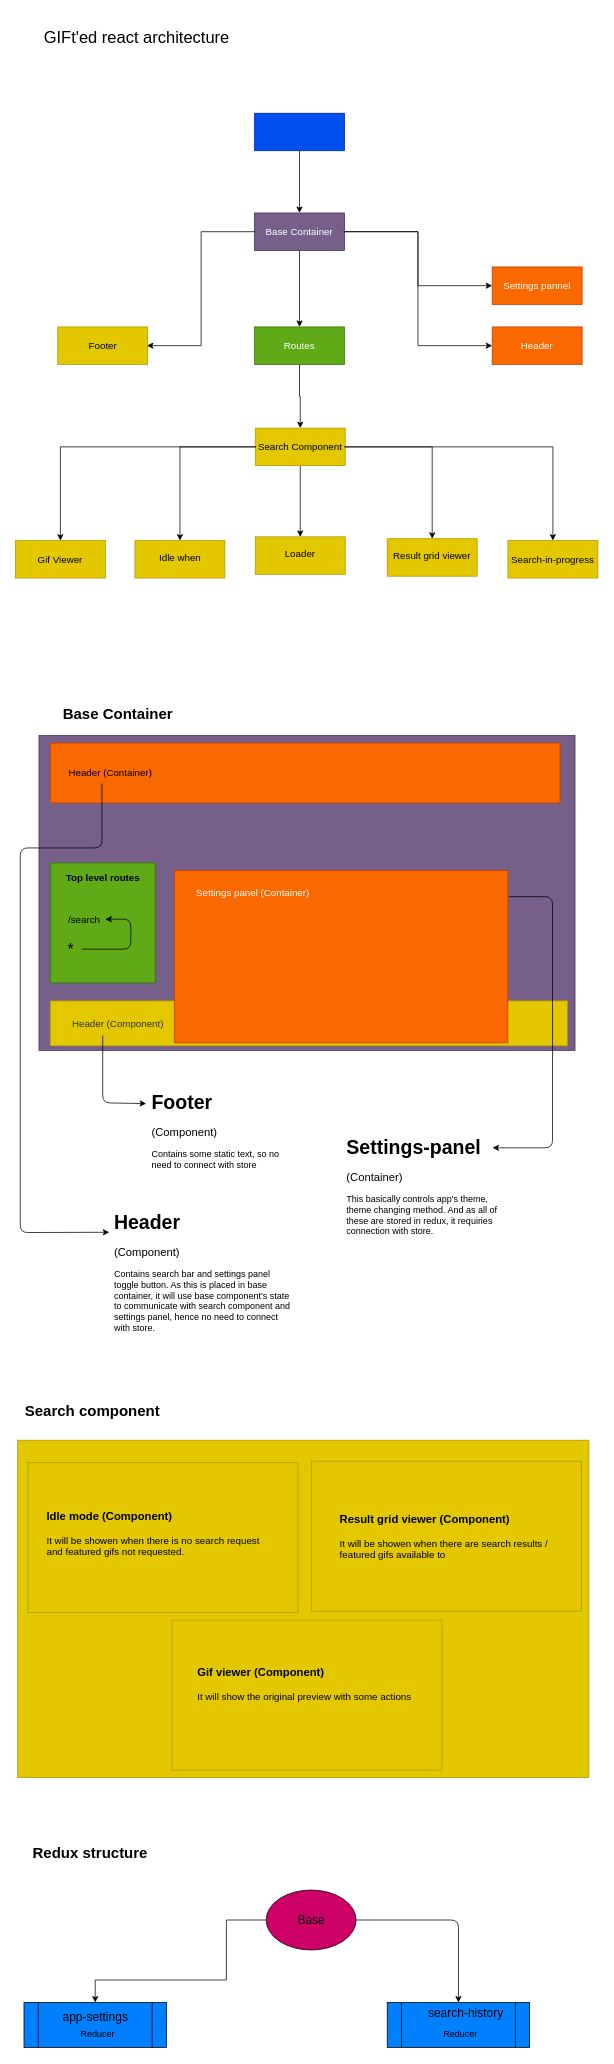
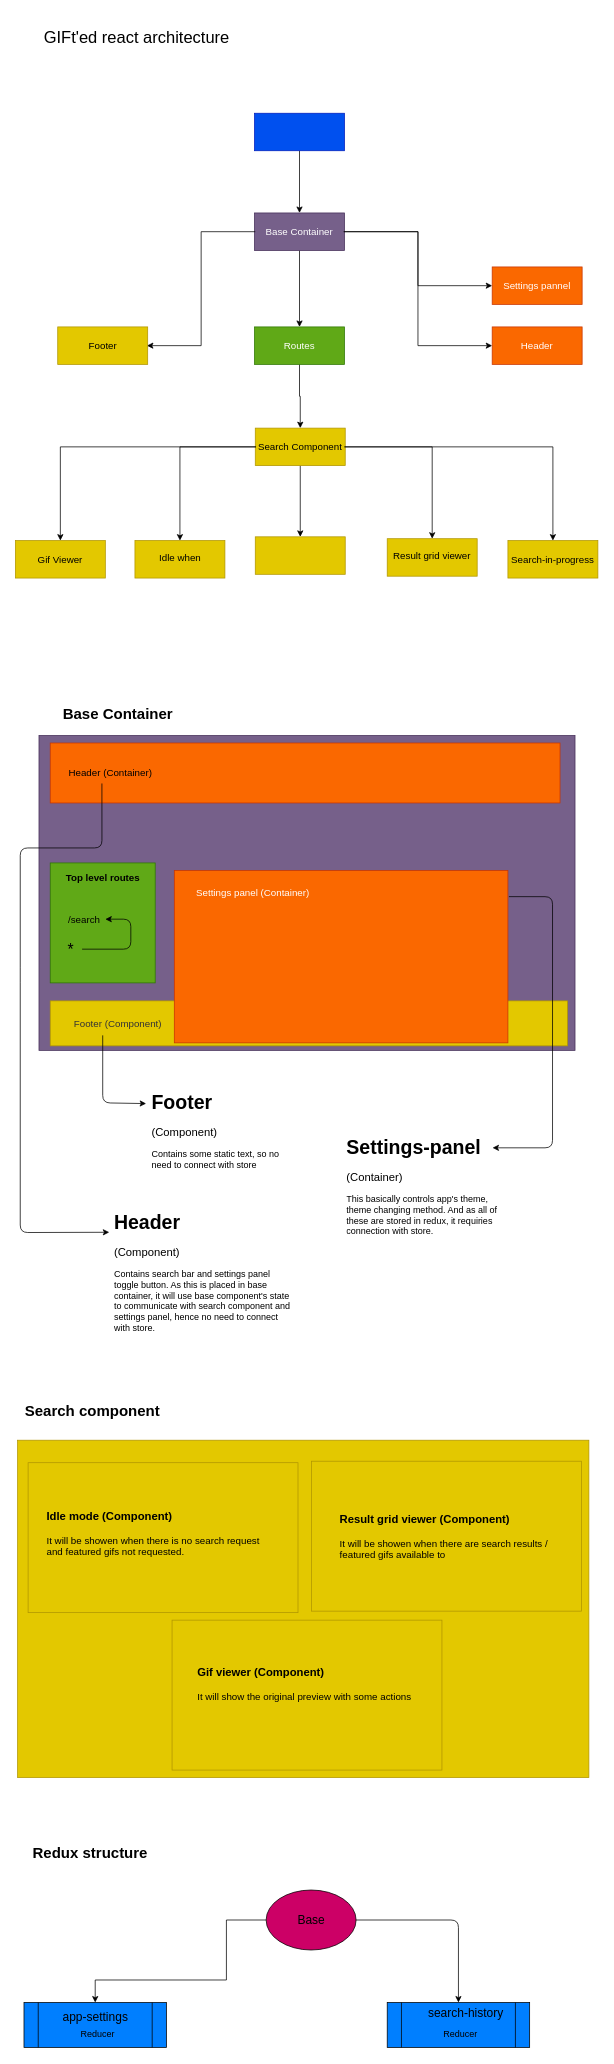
node "Loader": removed
node "Header (Component)": label "Header (Component)" -> "Footer (Component)"
